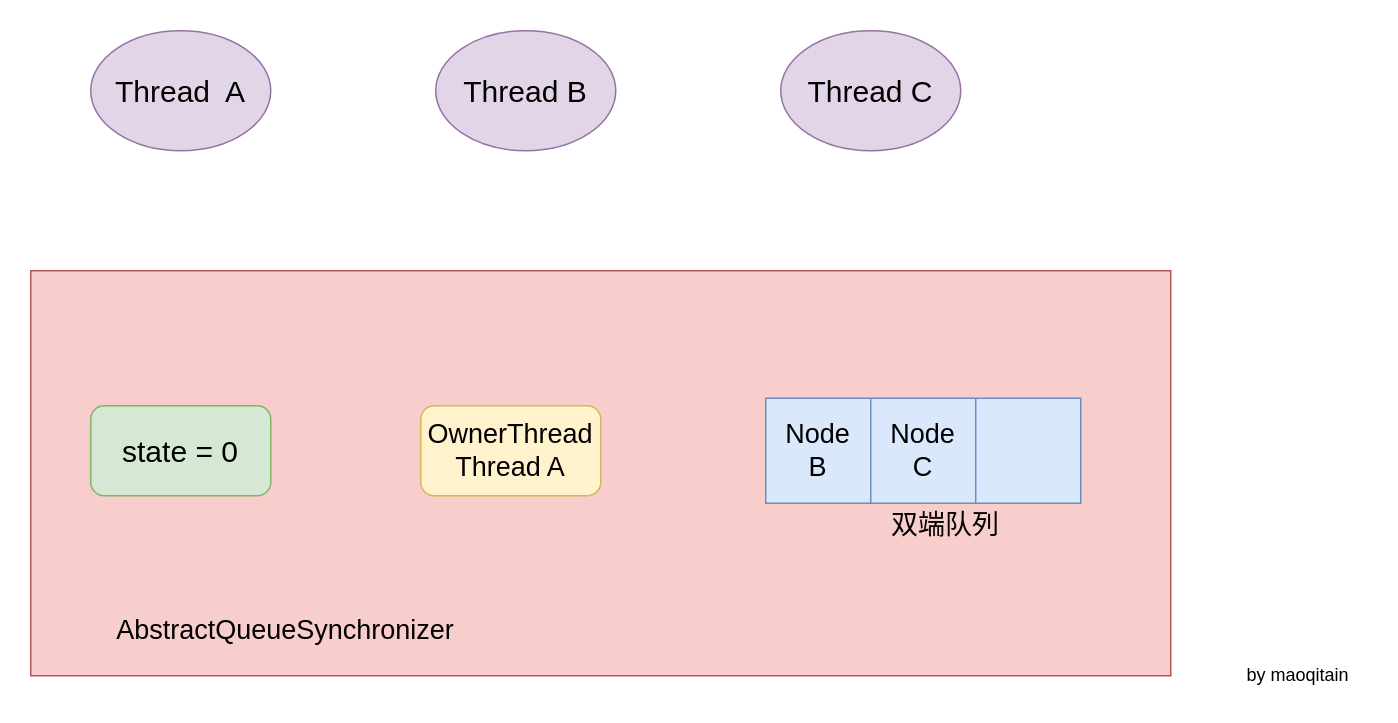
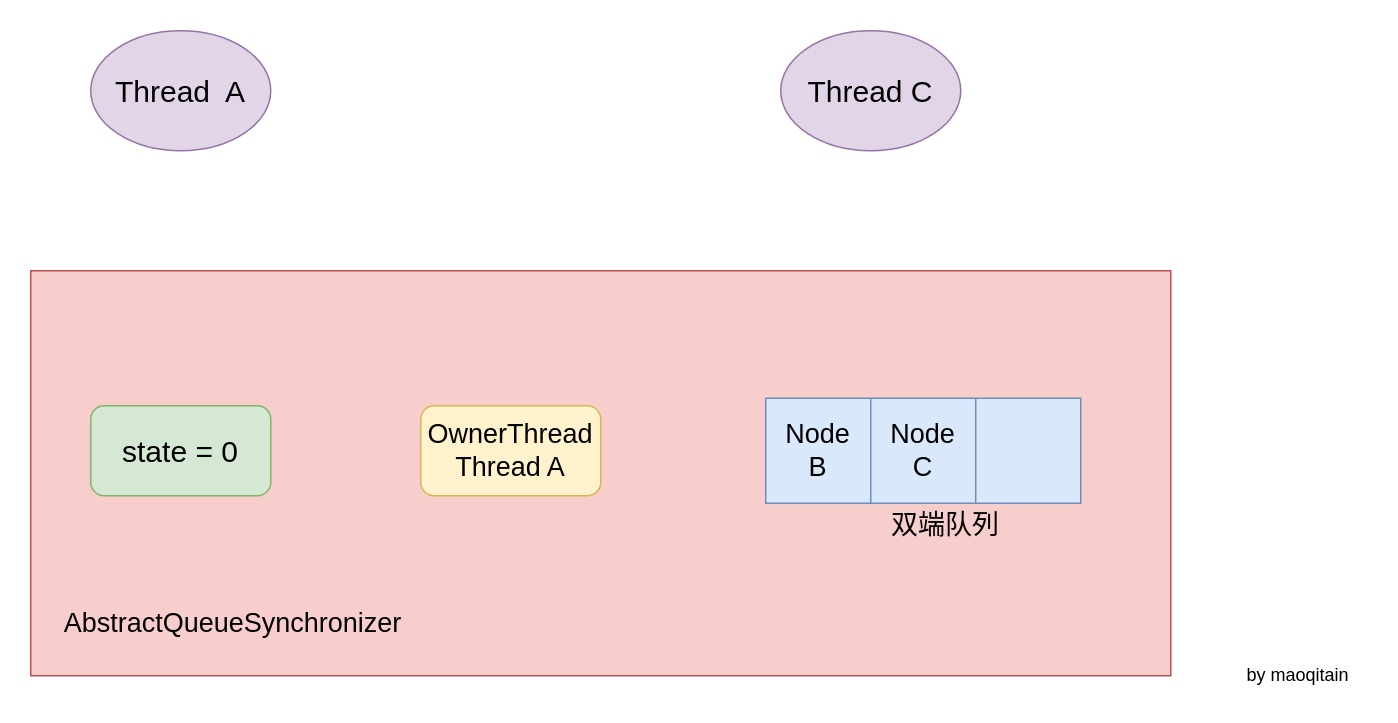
node "Thread B": removed
node "AbstractQueueSynchronizer": moved (286, 631) -> (233, 623)
